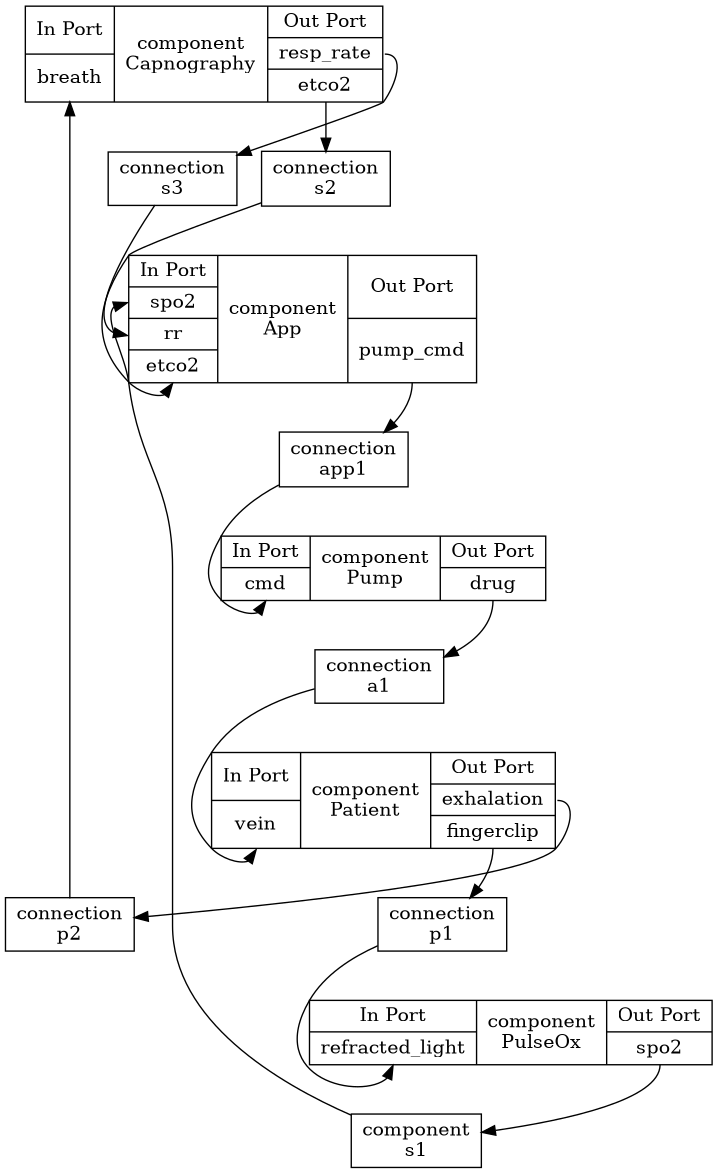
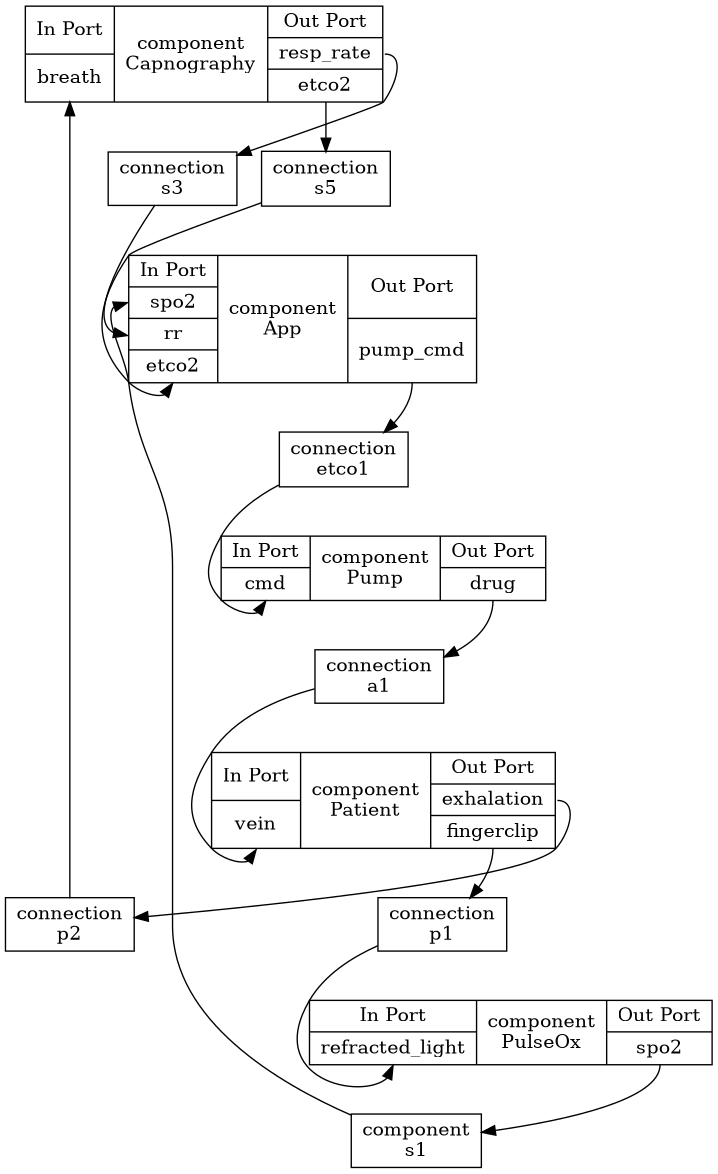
node "connection s2": label "connection s2" -> "connection s5"
node "connection app1": label "connection app1" -> "connection etco1"
